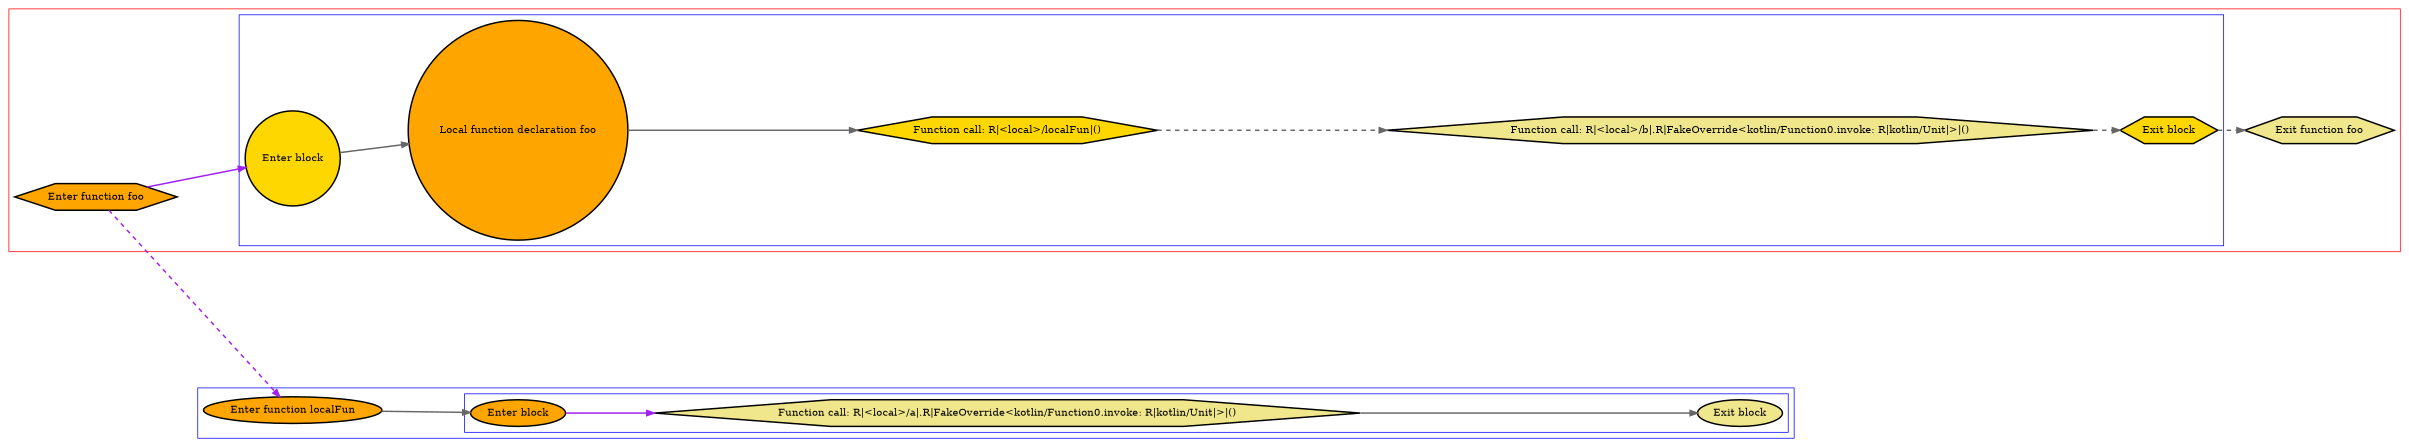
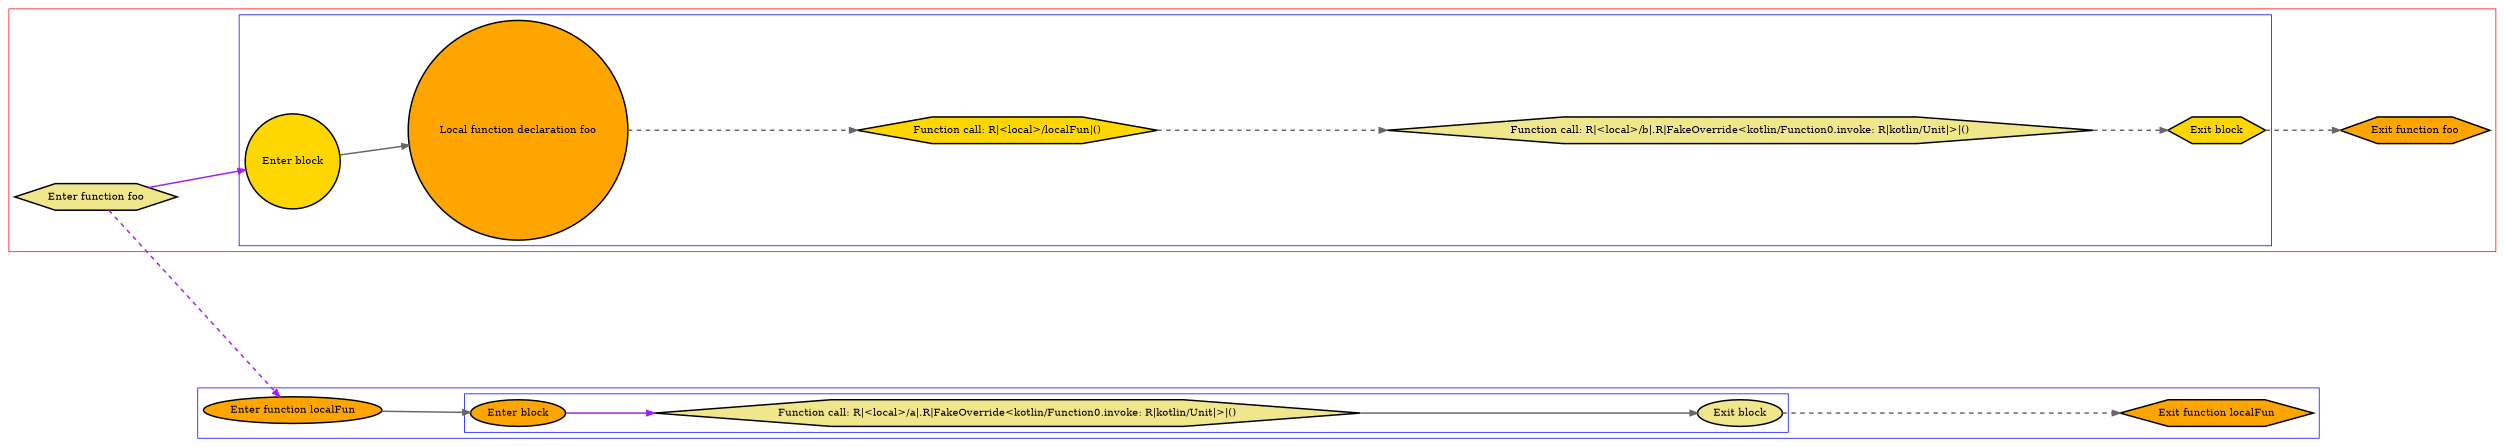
edge "Local function declaration foo" -> "Function call: R|<local>/localFun|()": style solid -> dashed
node "Exit function foo": fillcolor khaki -> orange
node "Enter function foo": fillcolor orange -> khaki
node "Exit function localFun": added
